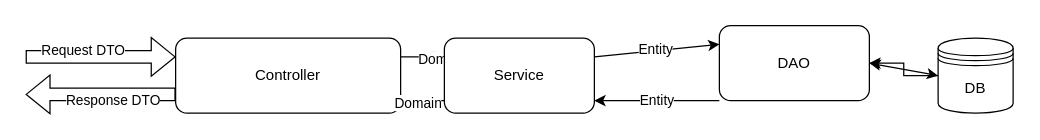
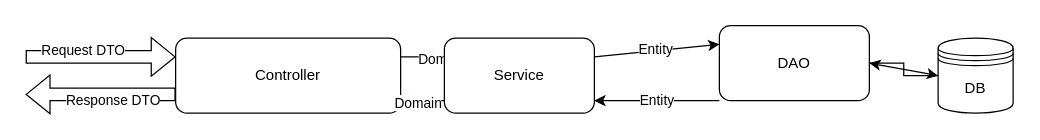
edge "DB" -> "DAO": arrowhead classic -> none
